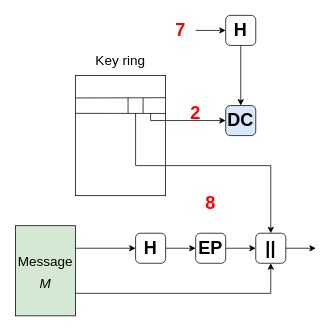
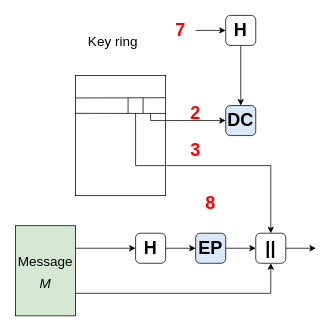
node "Key ring": moved (120, 60) -> (113, 42)
node "3": added
node "EP": fillcolor #ffffff -> #dae8fc
